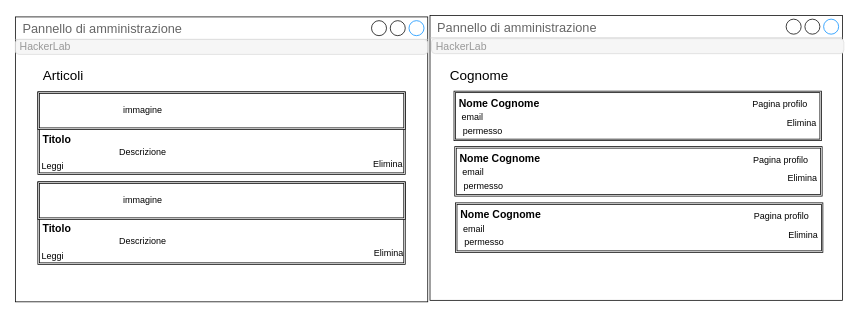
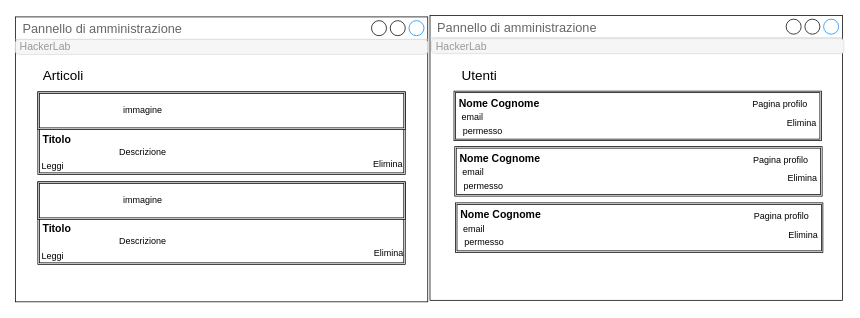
node "Cognome": label "Cognome" -> "Utenti"
